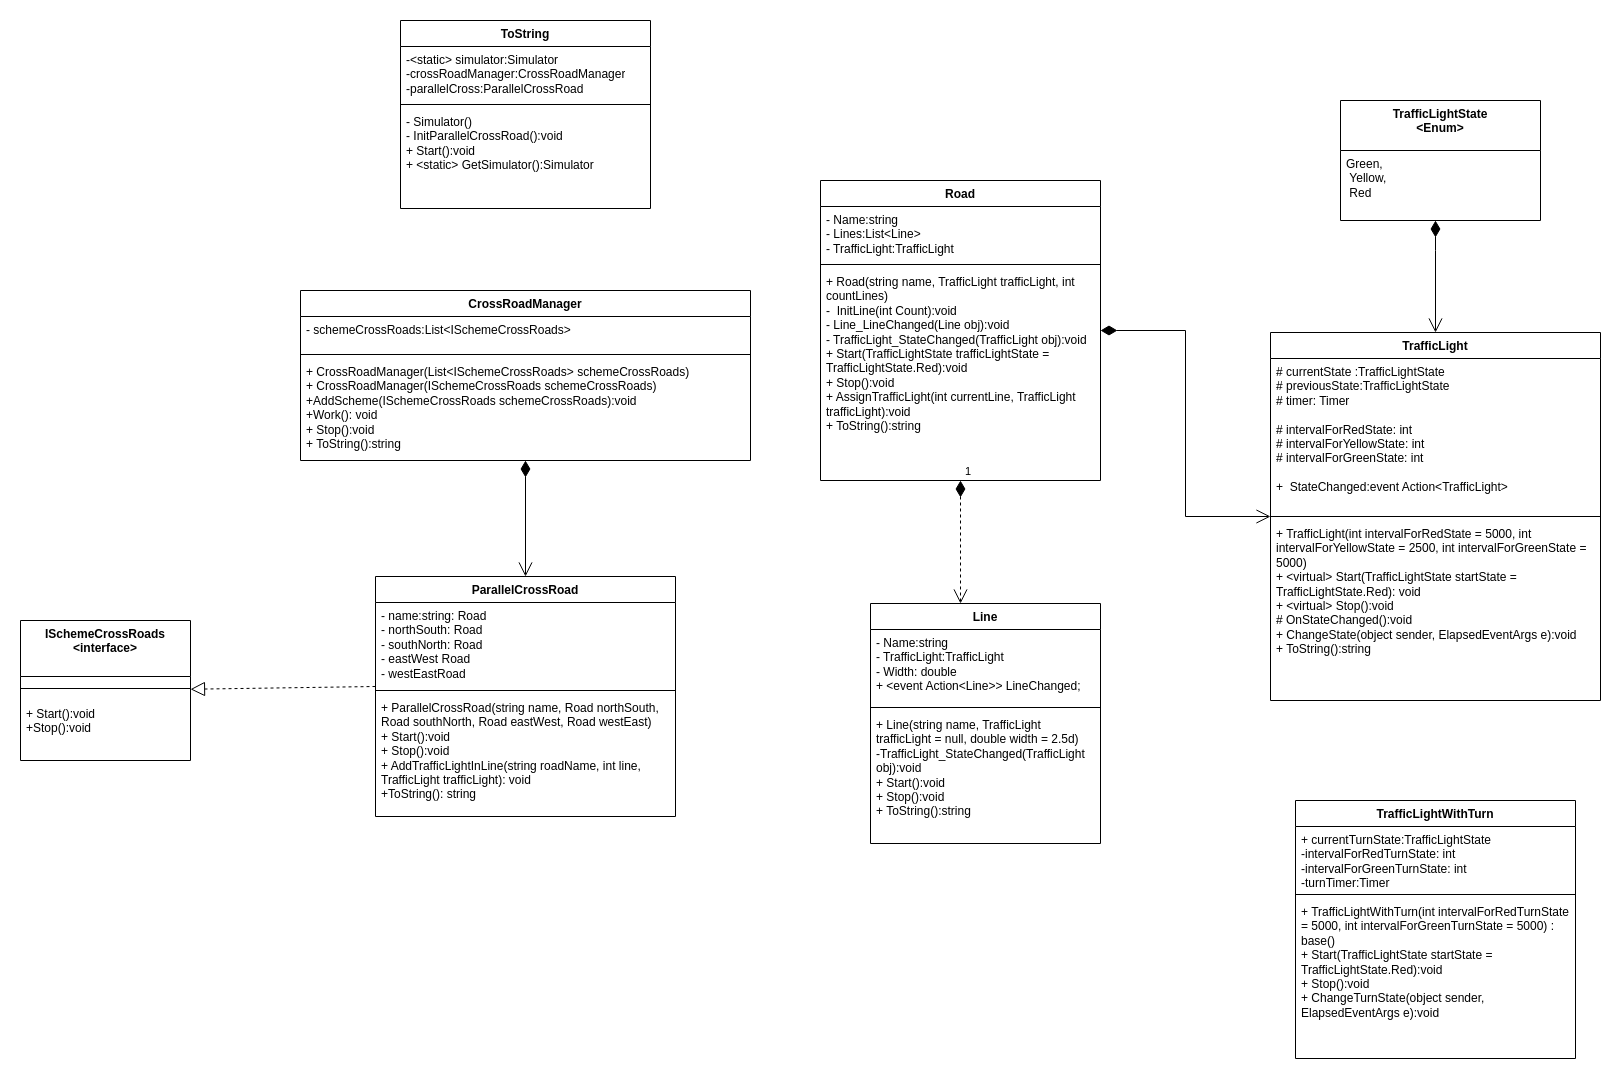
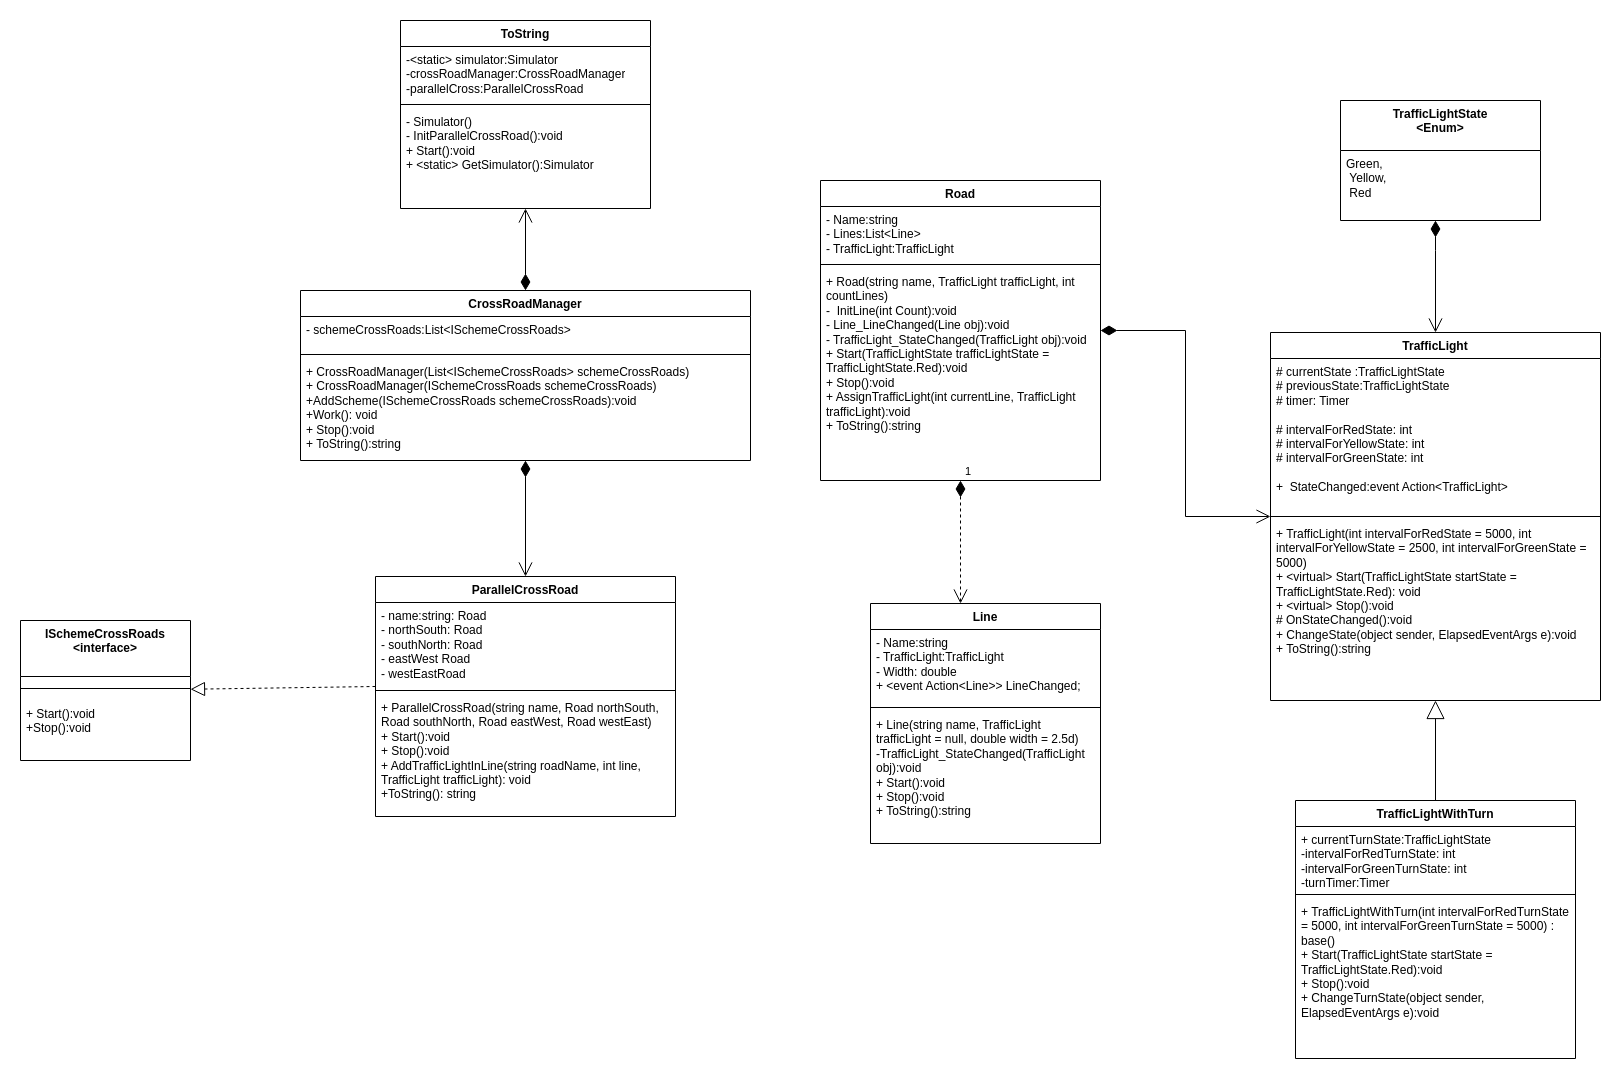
edge "ToString" -- "CrossRoadManager": added
edge "TrafficLightWithTurn" -> "TrafficLight": added
